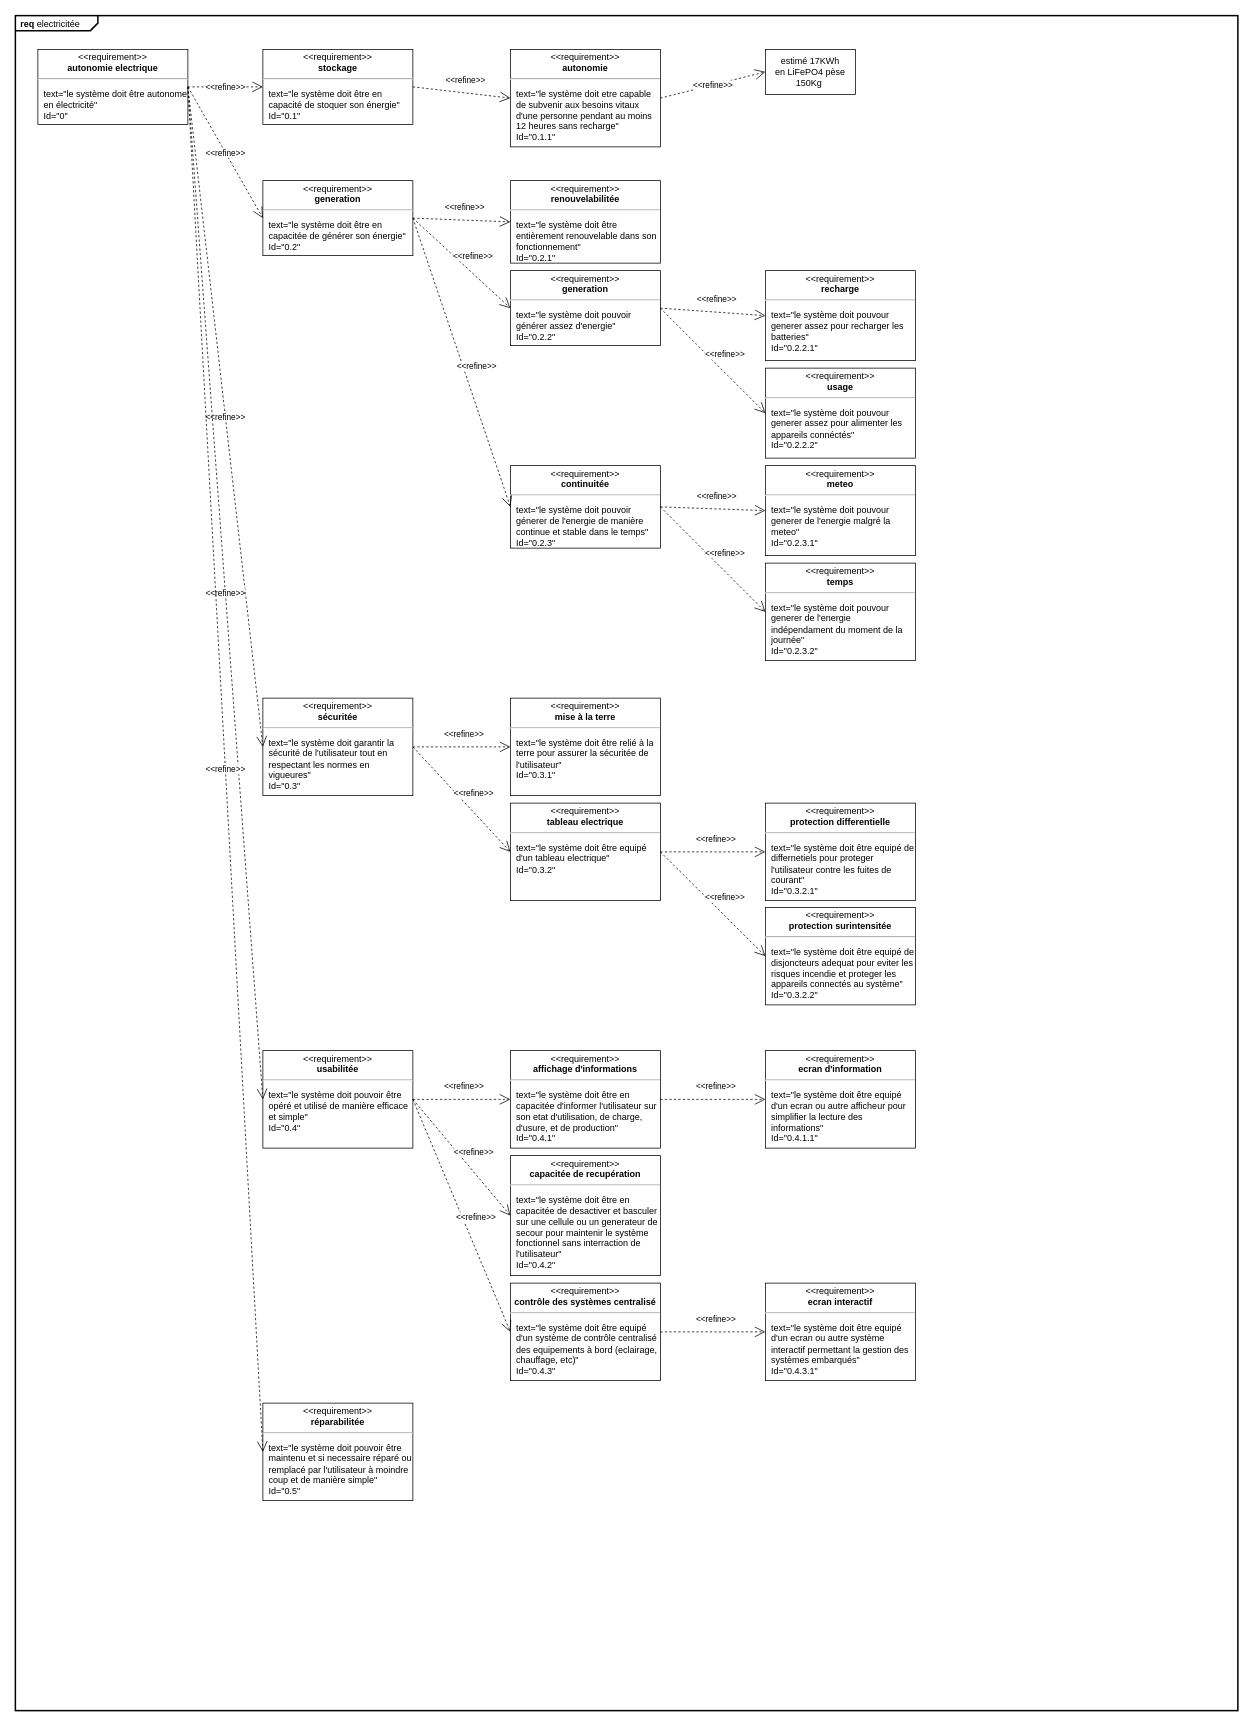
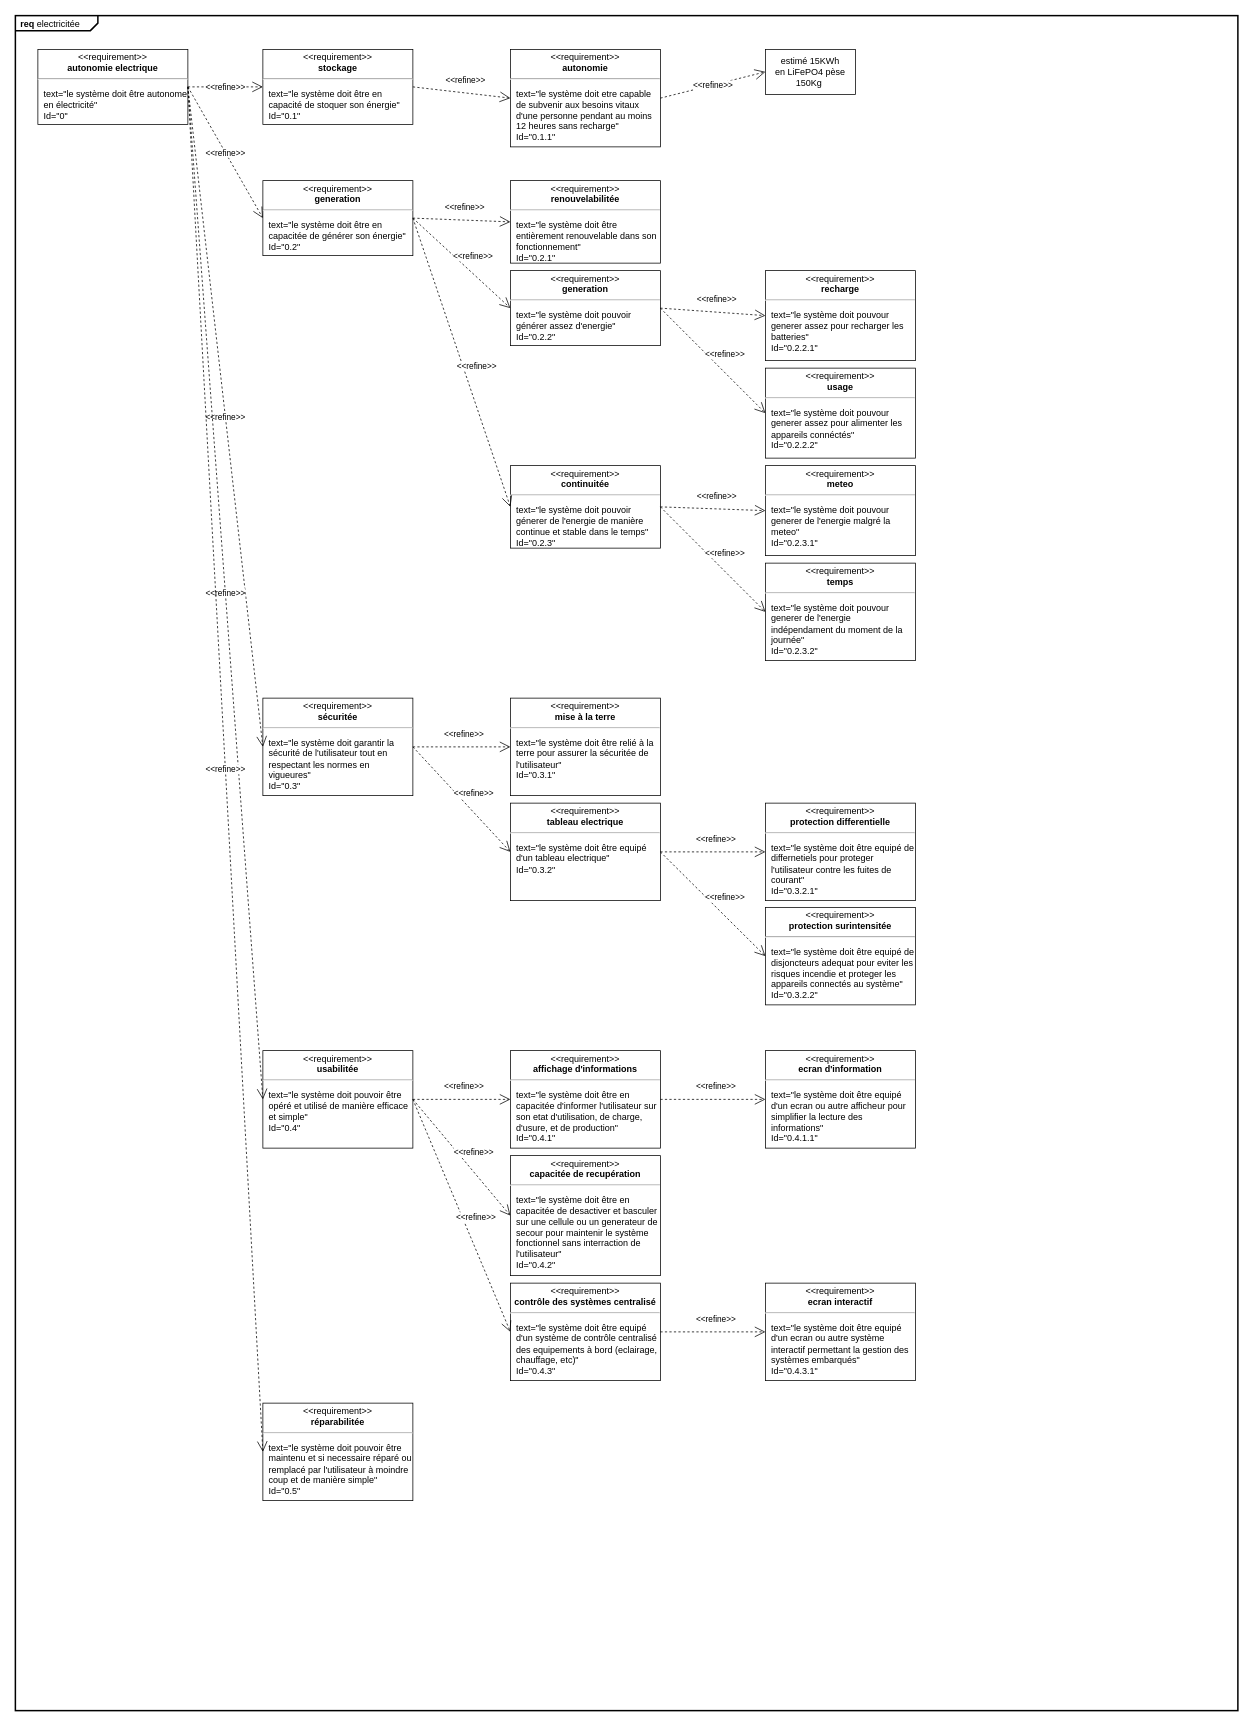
node "estimé 17KWh en LiFePO4 pèse 150Kg": label "estimé 17KWh en LiFePO4 pèse 150Kg" -> "estimé 15KWh en LiFePO4 pèse 150Kg"
